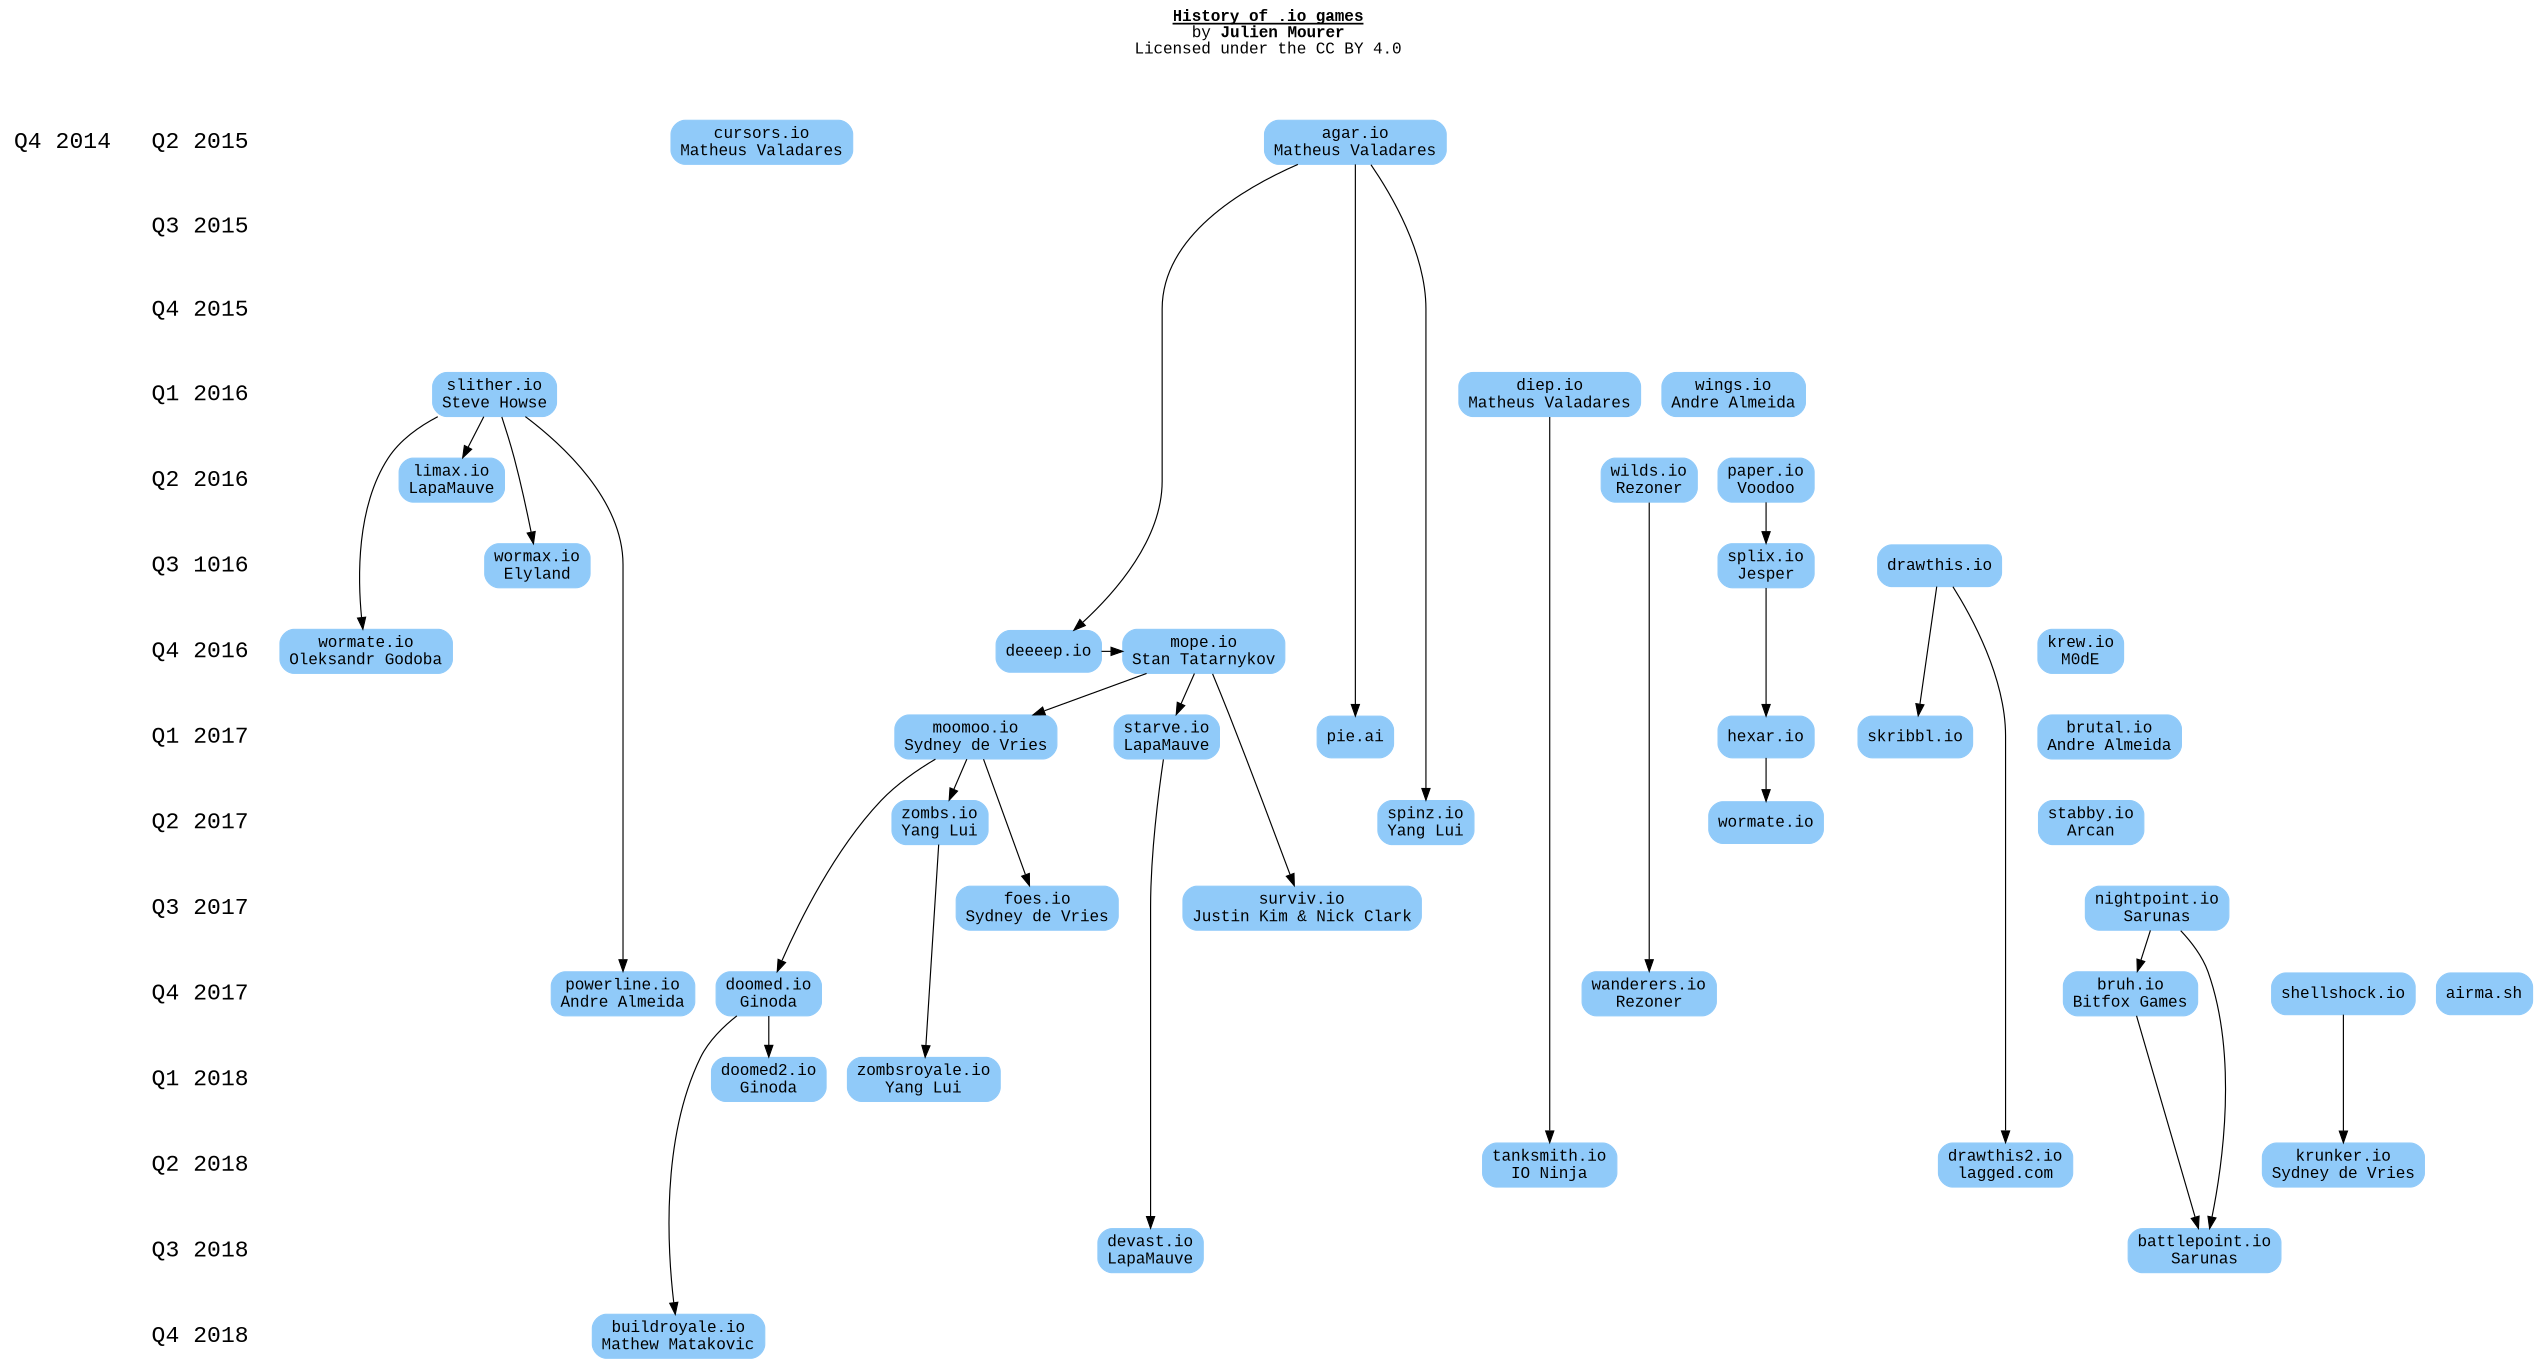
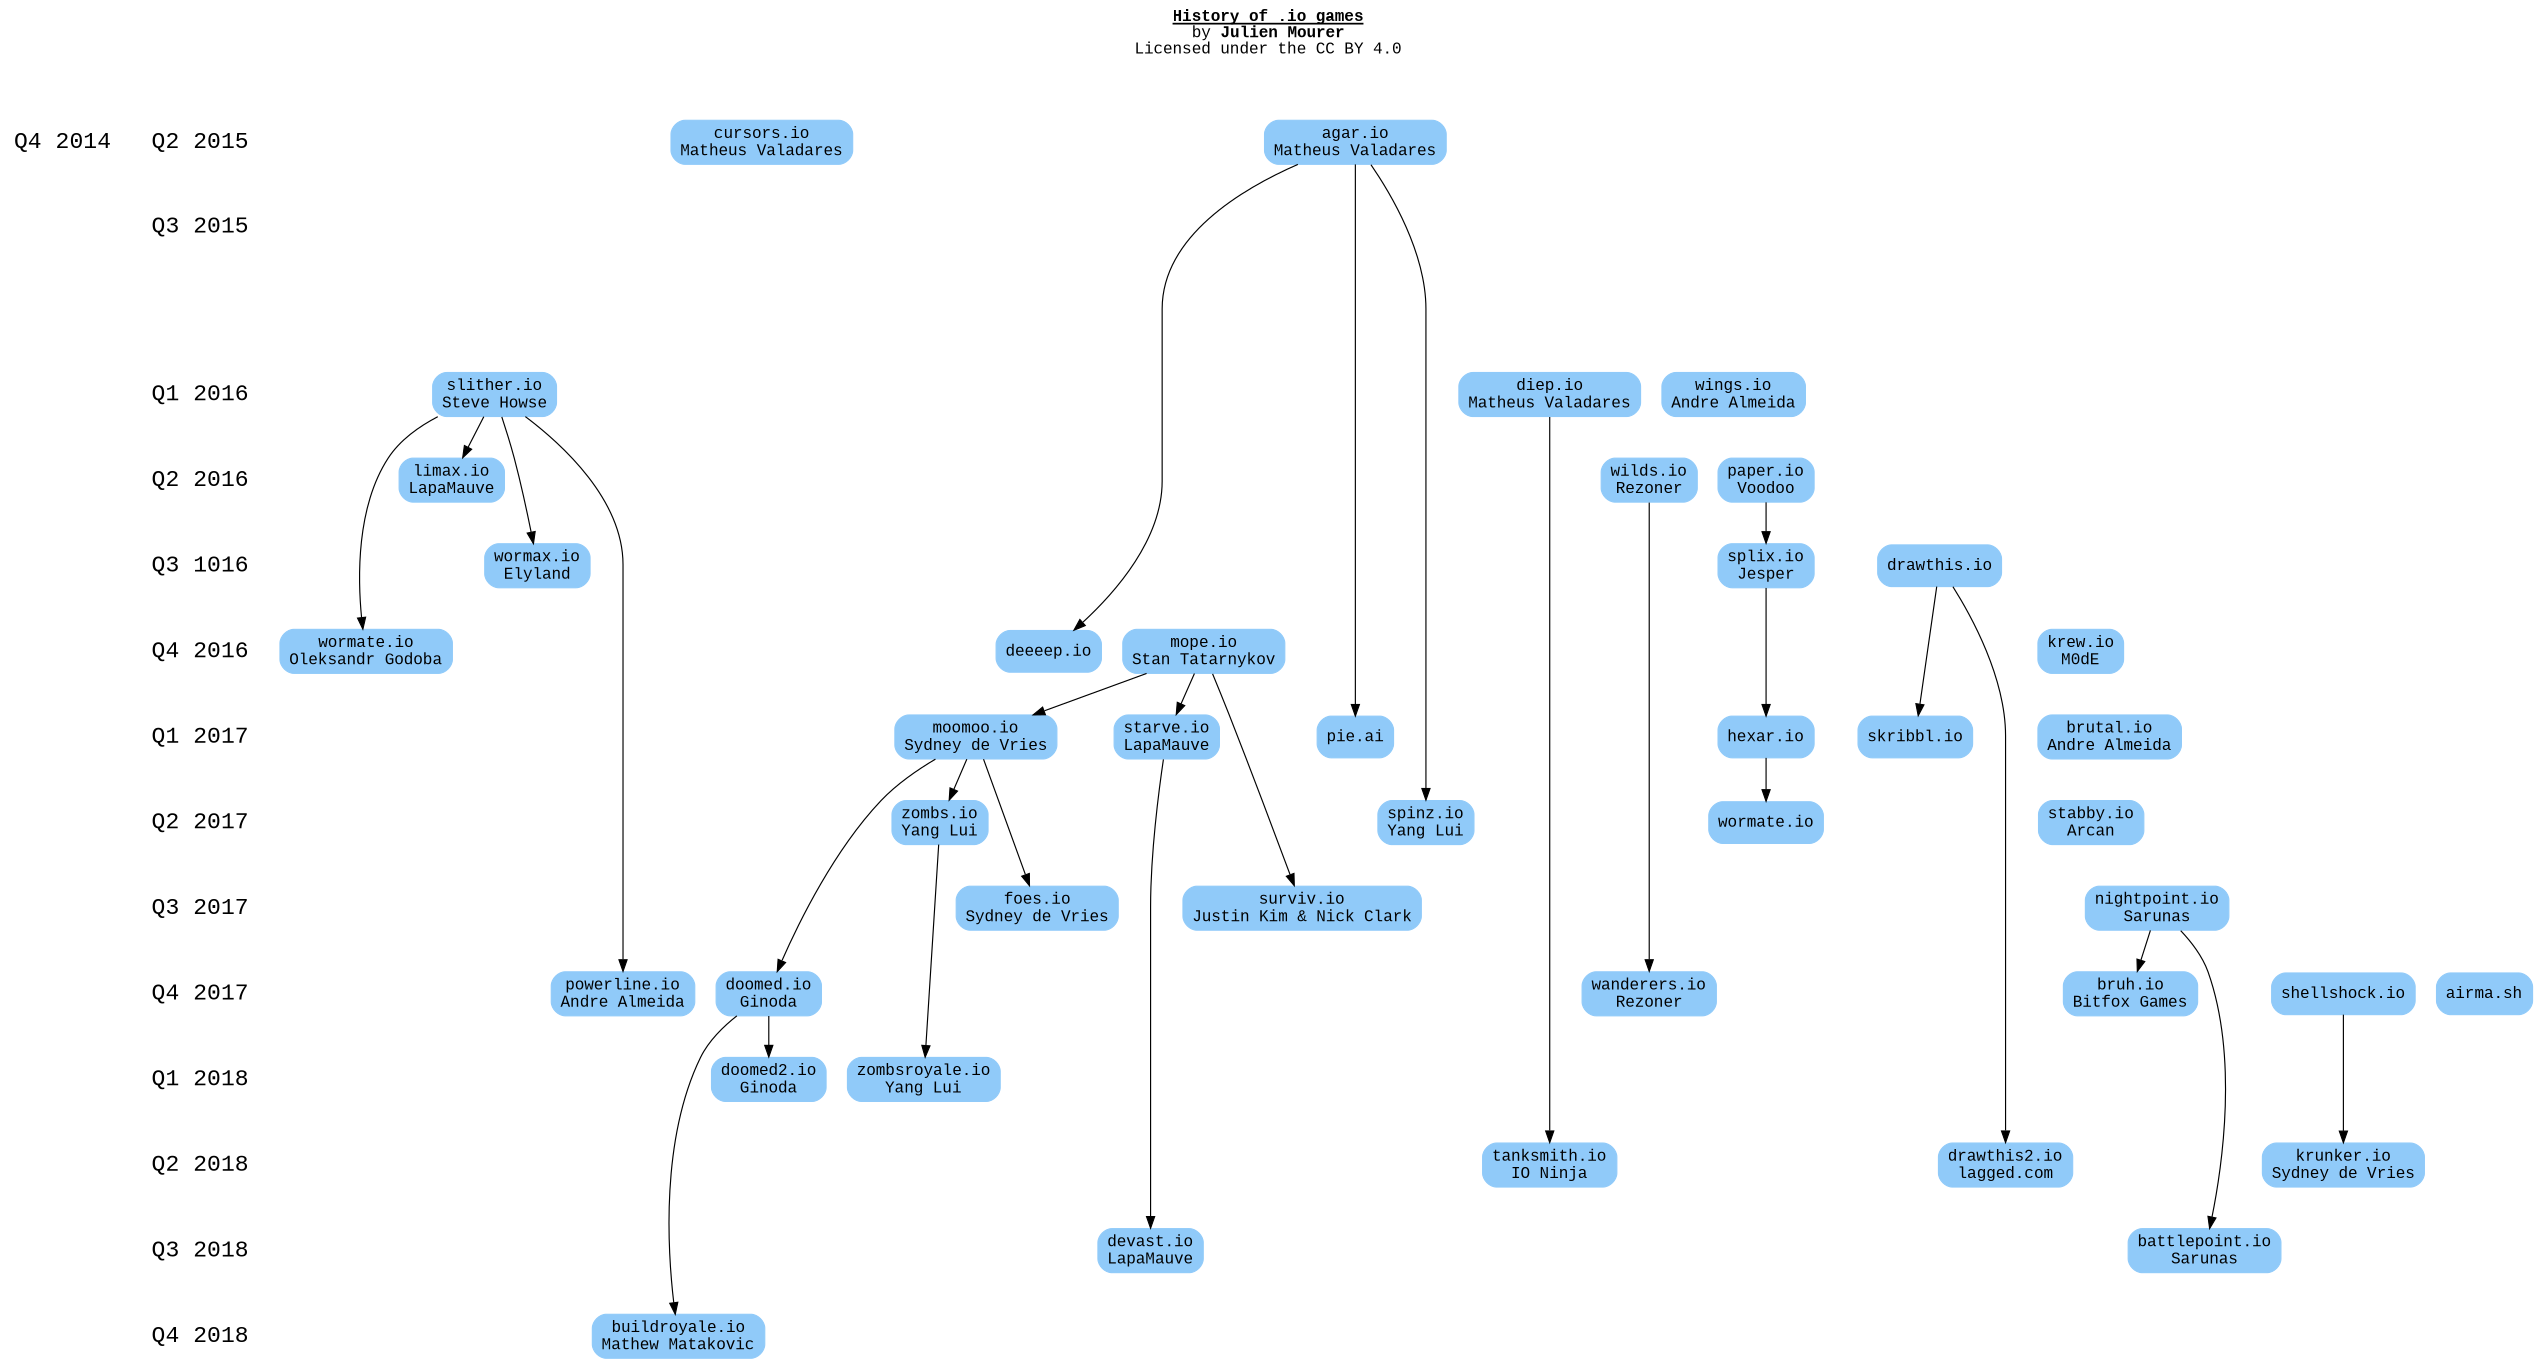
node "Q4 2015": removed
edge "deeeep.io" -> "mope.io Stan Tatarnykov": removed
edge "bruh.io Bitfox Games" -> "battlepoint.io Sarunas": removed
